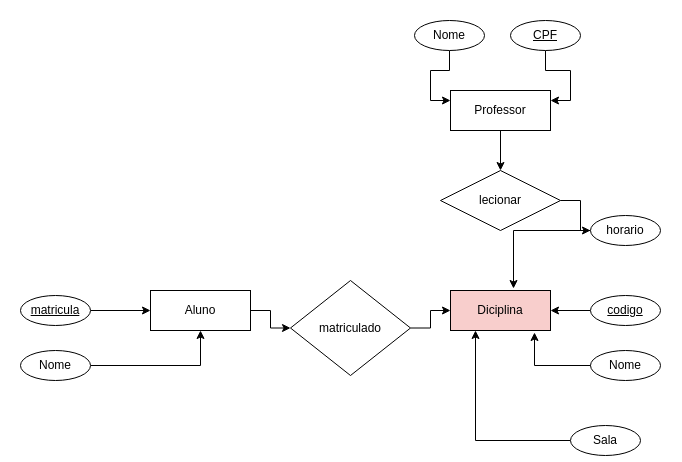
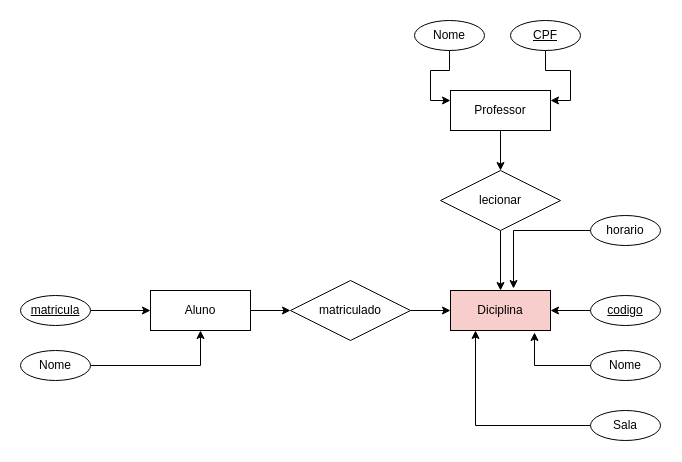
edge "lecionar" -> "horario": now "lecionar" -> "Diciplina"
node "matriculado": size 120x95 -> 120x60
node "Sala": moved (606, 441) -> (626, 426)
